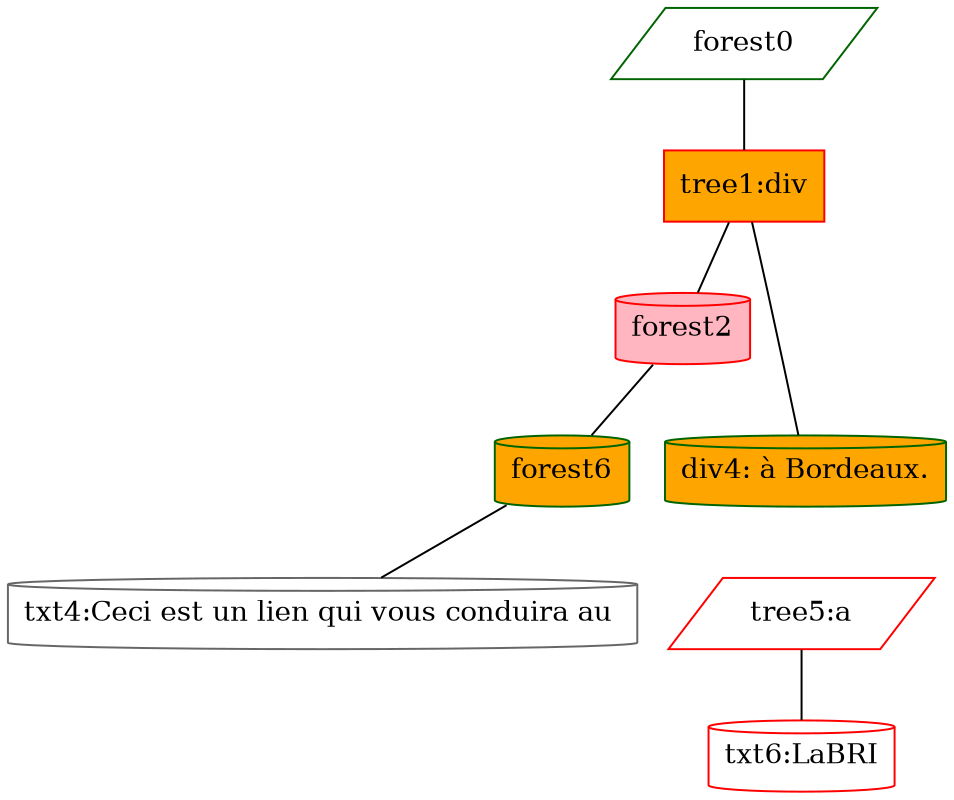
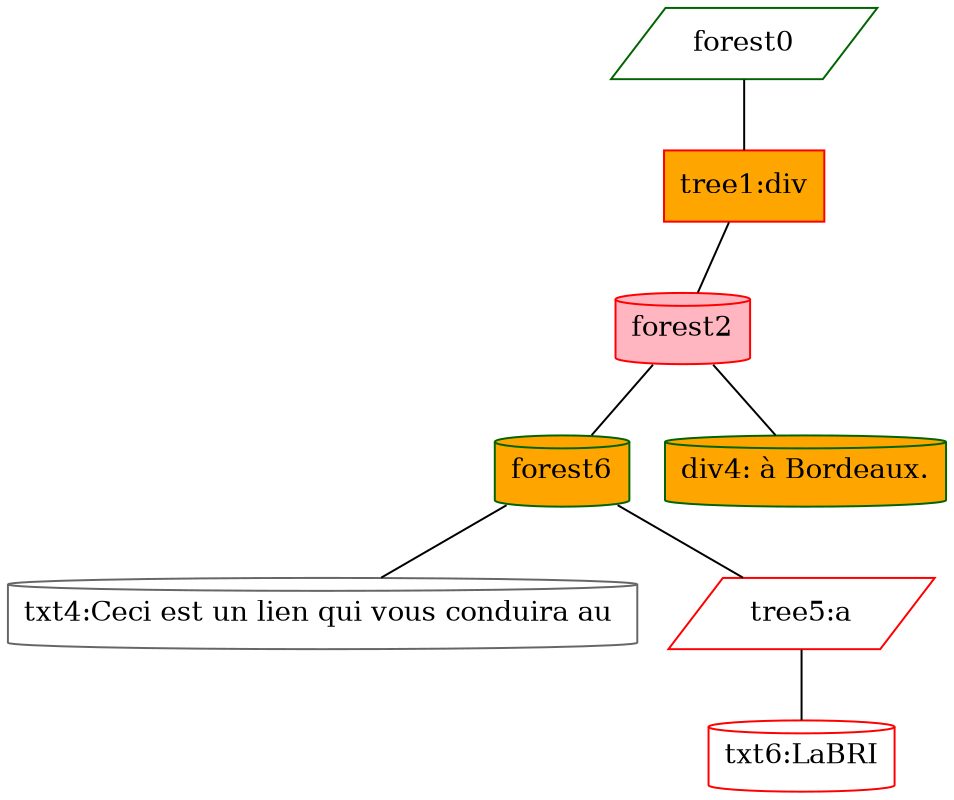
edge "tree1:div" -- "div4: à Bordeaux.": now "forest2" -- "div4: à Bordeaux."
edge "forest6" -- "tree5:a": added
